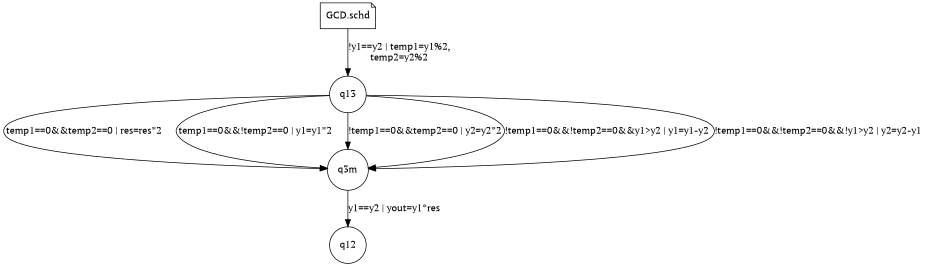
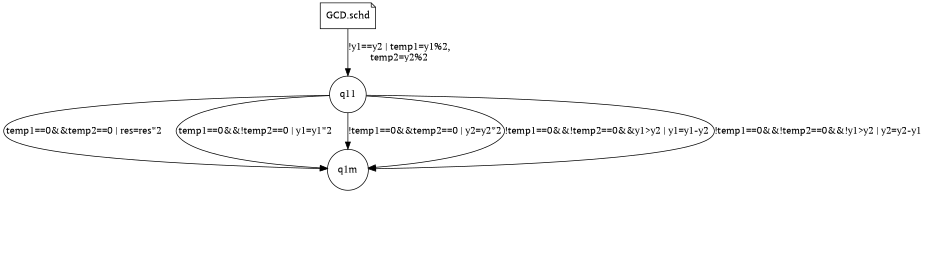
node "q13": label "q13" -> "q11"
node "q3m": label "q3m" -> "q1m"
node "q12": removed
